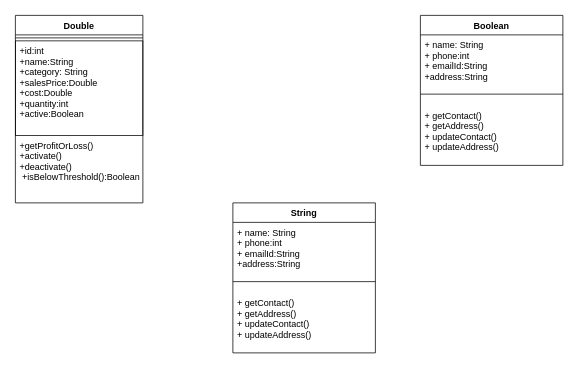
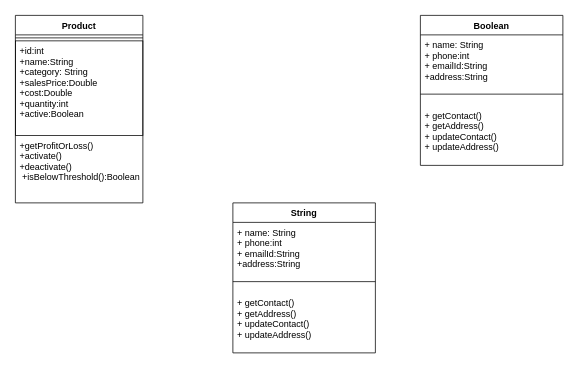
node "Double": label "Double" -> "Product"
